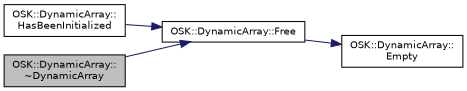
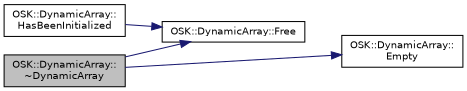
edge "OSK::DynamicArray::Free" -> "OSK::DynamicArray:: Empty": now "OSK::DynamicArray:: ~DynamicArray" -> "OSK::DynamicArray:: Empty"
